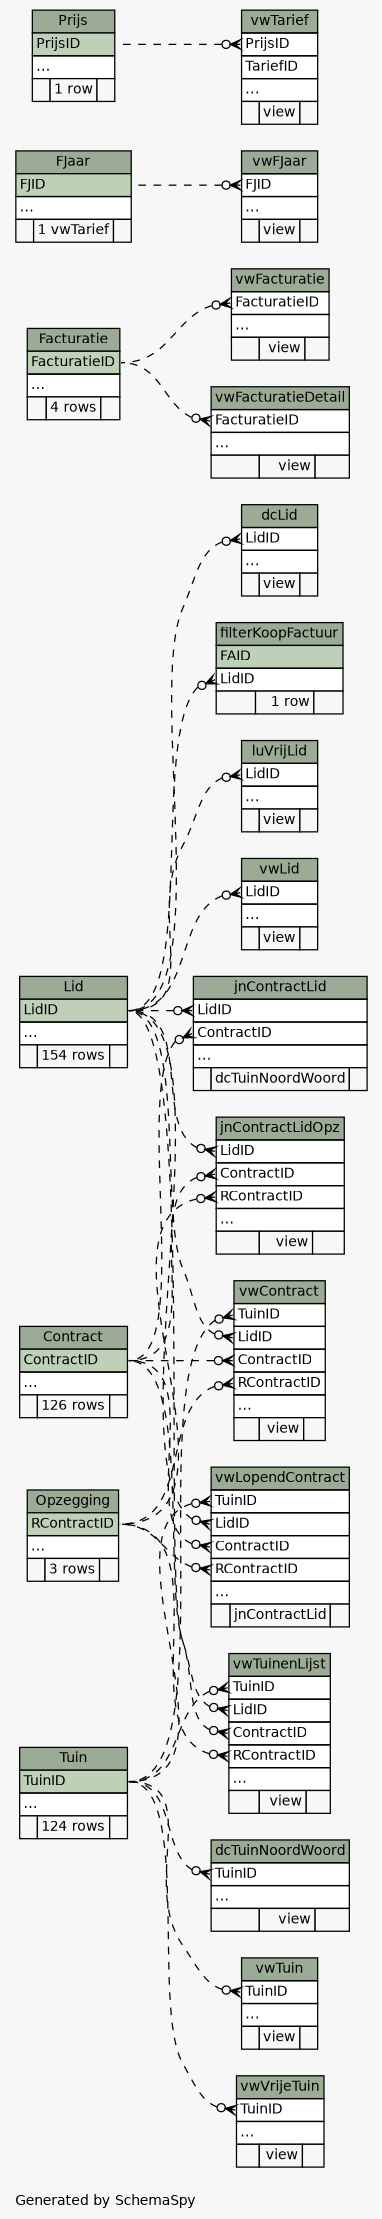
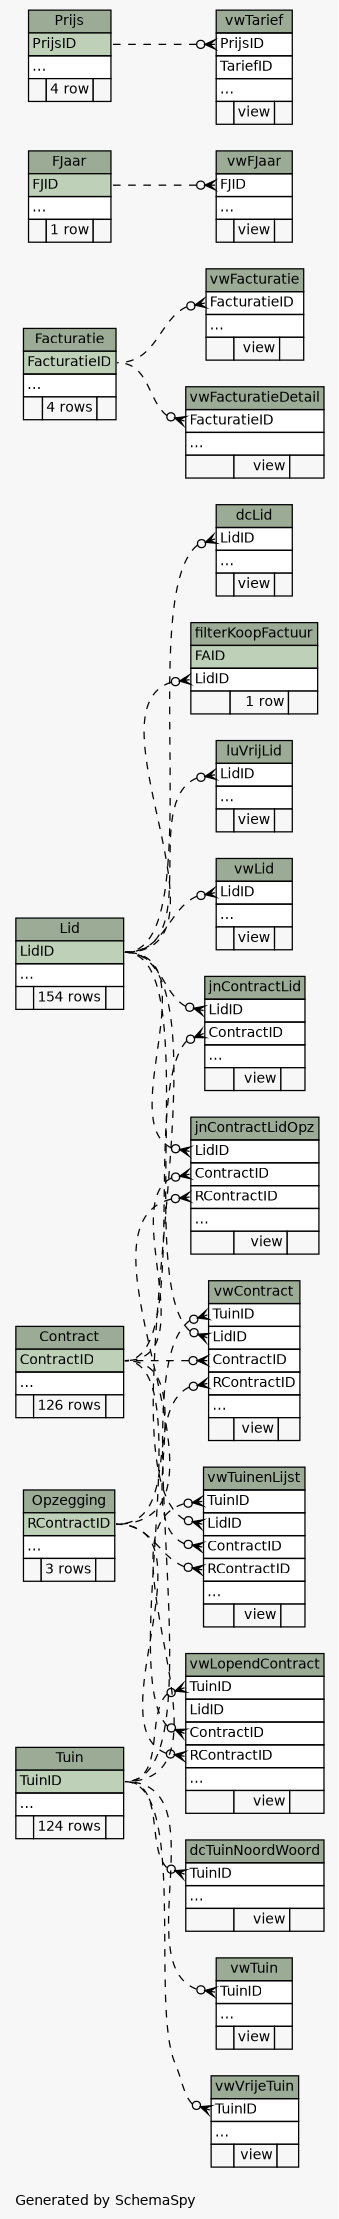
node "Prijs": text "1 row" -> "4 row"
node "FJaar": text "1 vwTarief" -> "1 row"
node "jnContractLid": text "dcTuinNoordWoord" -> "view"
edge "Lid" -> "vwLopendContract": removed
node "vwLopendContract": text "jnContractLid" -> "view"
